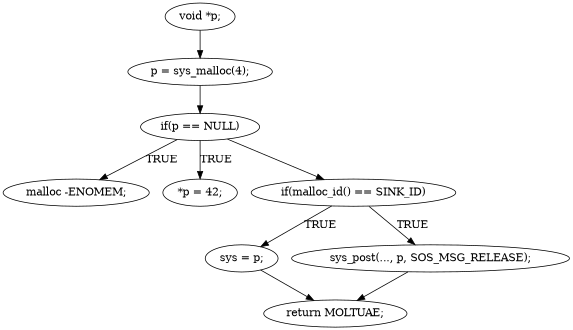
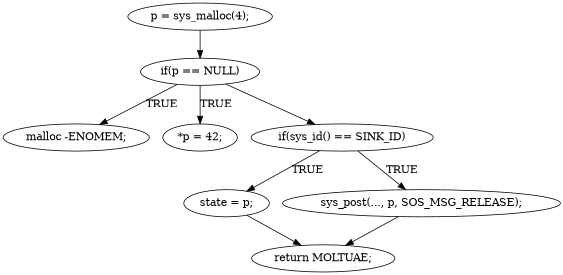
node "void *p;": removed
node "if(malloc_id() == SINK_ID)": label "if(malloc_id() == SINK_ID)" -> "if(sys_id() == SINK_ID)"
node "sys = p;": label "sys = p;" -> "state = p;"
